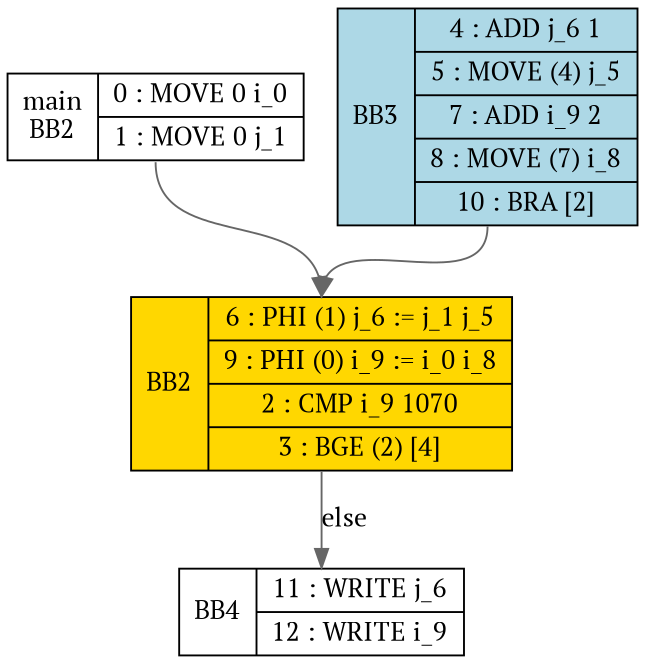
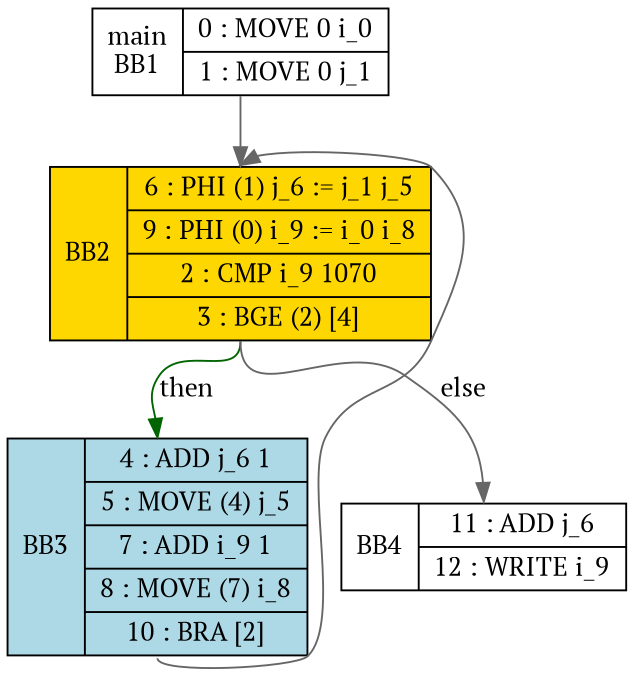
node "BB3": text "7 : ADD i_9 2" -> "7 : ADD i_9 1"
node "main": text "BB2" -> "BB1"
edge "BB2" -> "BB3": added, label "then"
node "BB4": text "11 : WRITE j_6" -> "11 : ADD j_6"
